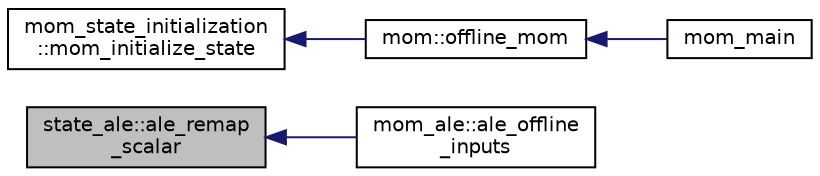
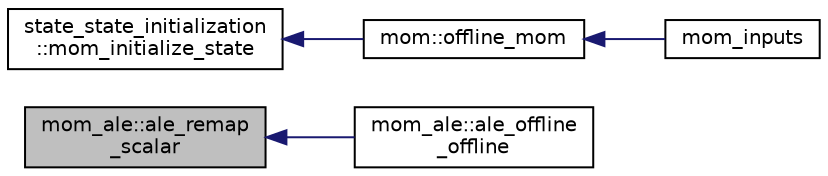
node "mom_state_initialization ::mom_initialize_state": label "mom_state_initialization ::mom_initialize_state" -> "state_state_initialization ::mom_initialize_state"
node "mom_main": label "mom_main" -> "mom_inputs"
node "state_ale::ale_remap _scalar": label "state_ale::ale_remap _scalar" -> "mom_ale::ale_remap _scalar"
node "mom_ale::ale_offline _inputs": label "mom_ale::ale_offline _inputs" -> "mom_ale::ale_offline _offline"
